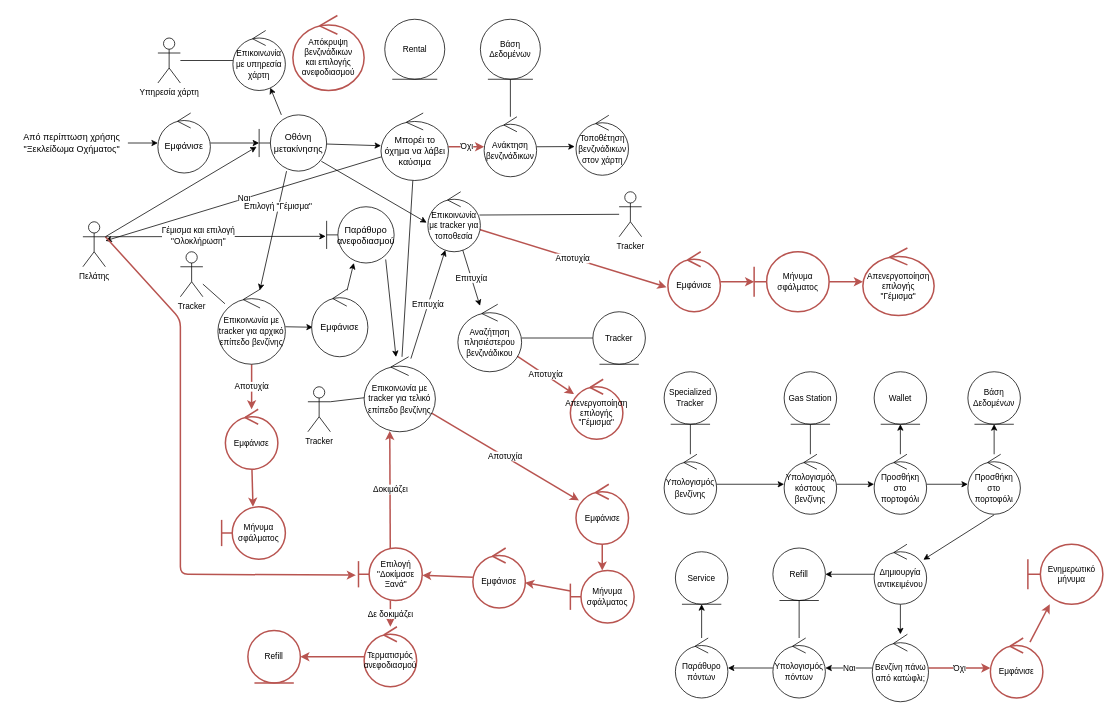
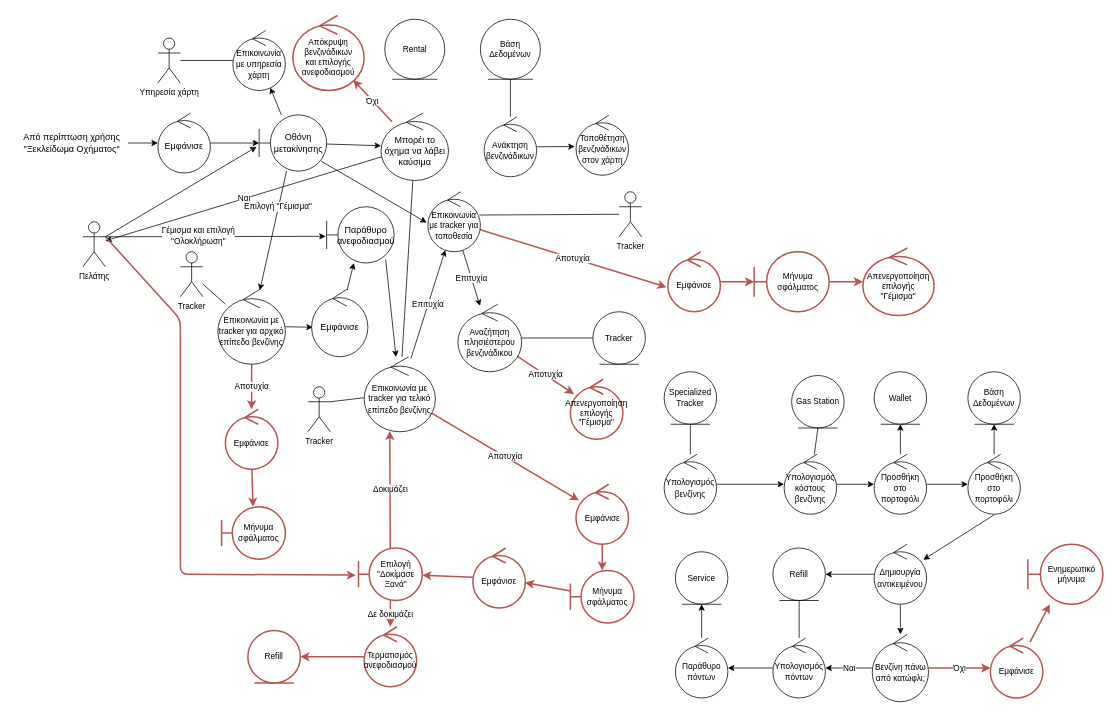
edge "Μπορέι το όχημα να λάβει καύσιμα" -> "Ανάκτηση βενζινάδικων": now "Μπορέι το όχημα να λάβει καύσιμα" -> "Απόκρυψη βενζινάδικων και επιλογής ανεφοδιασμού"
node "Gas Station": moved (810, 398) -> (818, 402)
